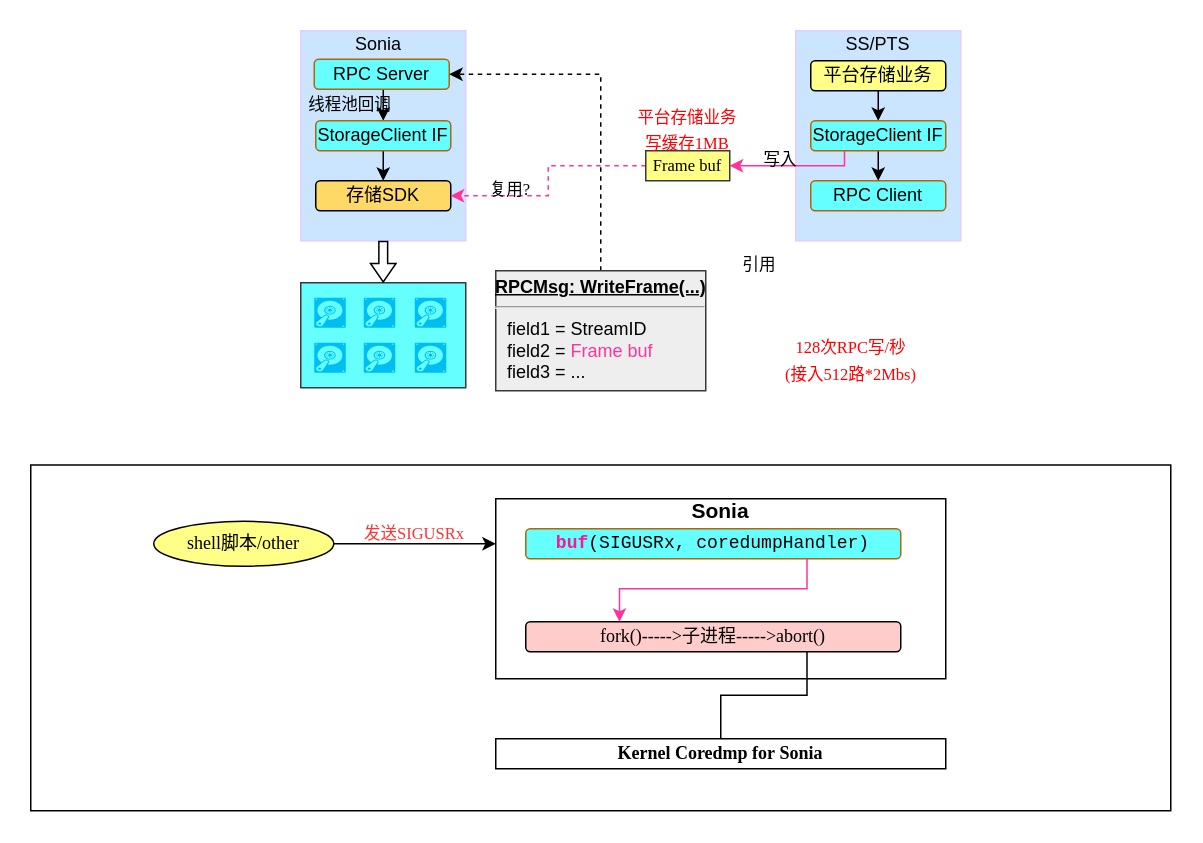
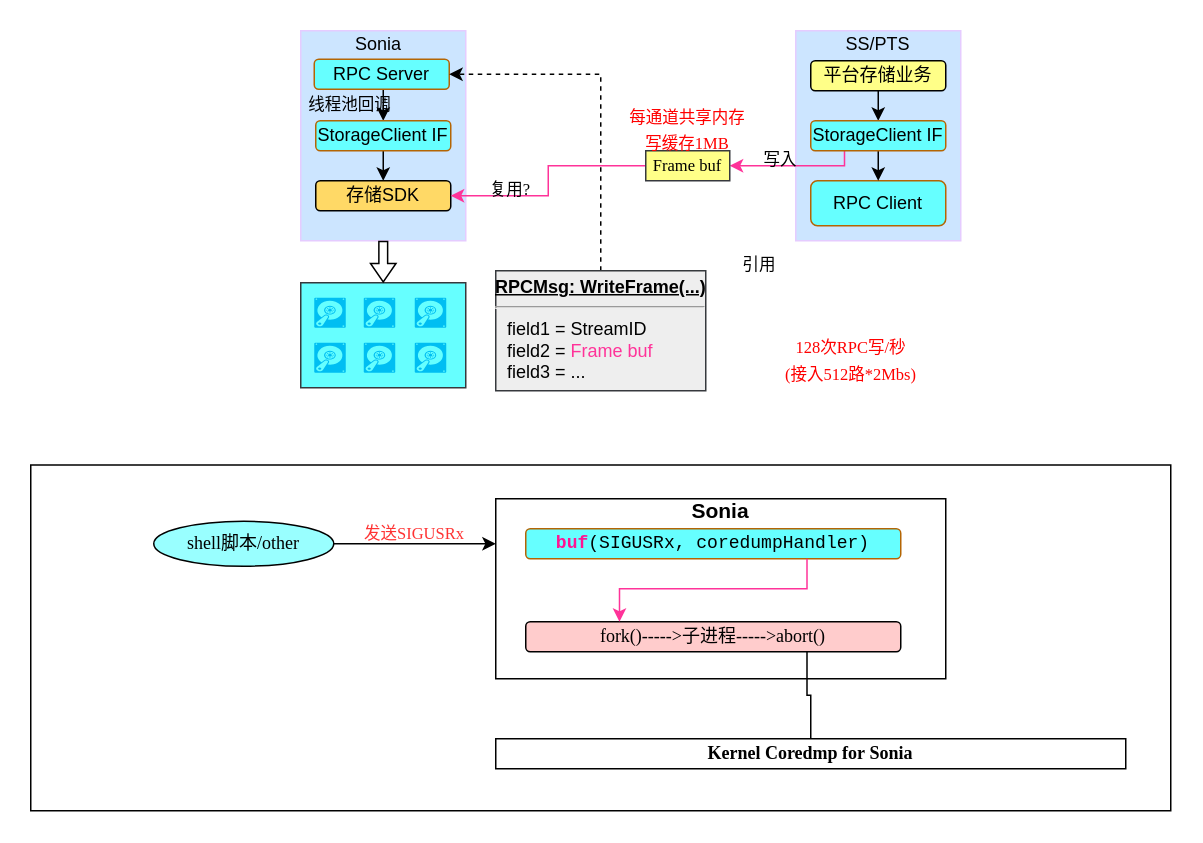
node "平台存储业务写缓存1MB": label "平台存储业务写缓存1MB" -> "每通道共享内存写缓存1MB"
edge "Frame buf" -> "存储SDK": style dashed -> solid
node "RPC Client": size 135x30 -> 135x45
node "shell脚本/other": fillcolor #ffff88 -> #99ffff
node "Kernel Coredmp for Sonia": size 450x30 -> 630x30
